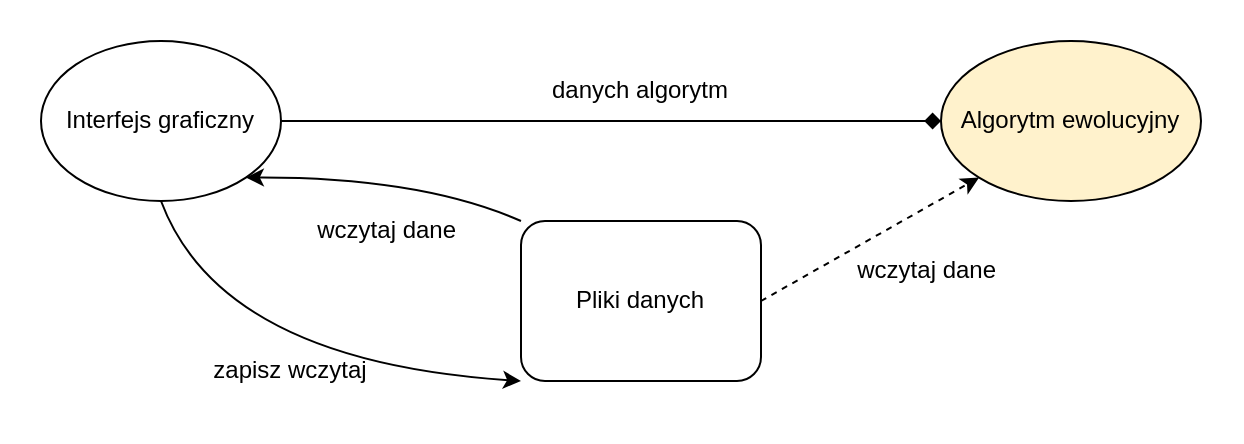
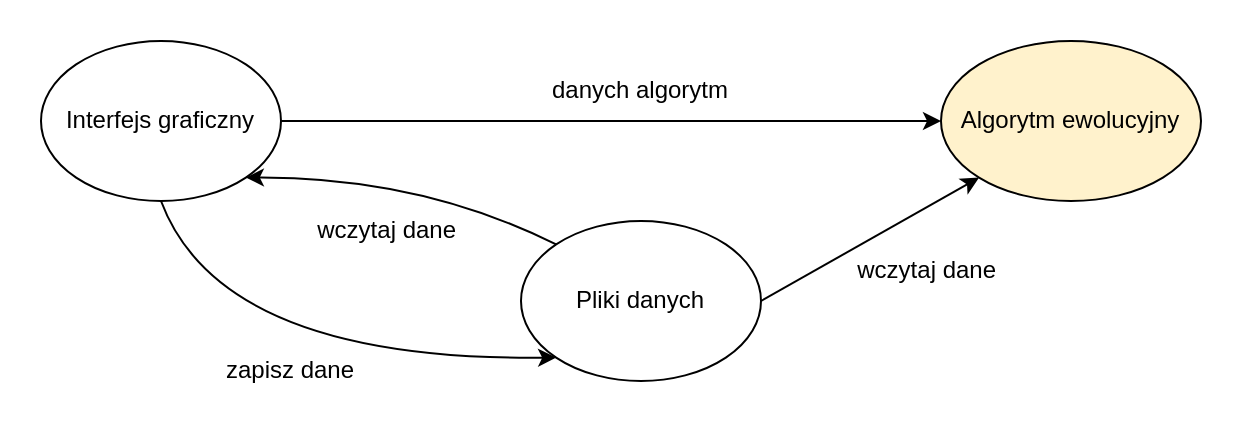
edge "Interfejs graficzny" -> "Algorytm ewolucyjny": arrowhead diamond -> classic
edge "Pliki danych" -> "Algorytm ewolucyjny": style dashed -> solid
node "Pliki danych": shape rounded rectangle -> ellipse
node "zapisz wczytaj": label "zapisz wczytaj" -> "zapisz dane"
